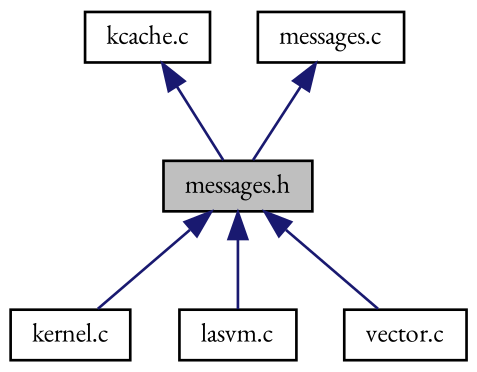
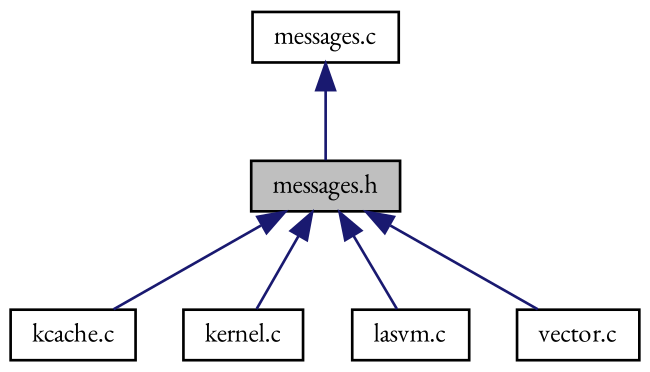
edge "messages.h" -> "kcache.c": reversed
